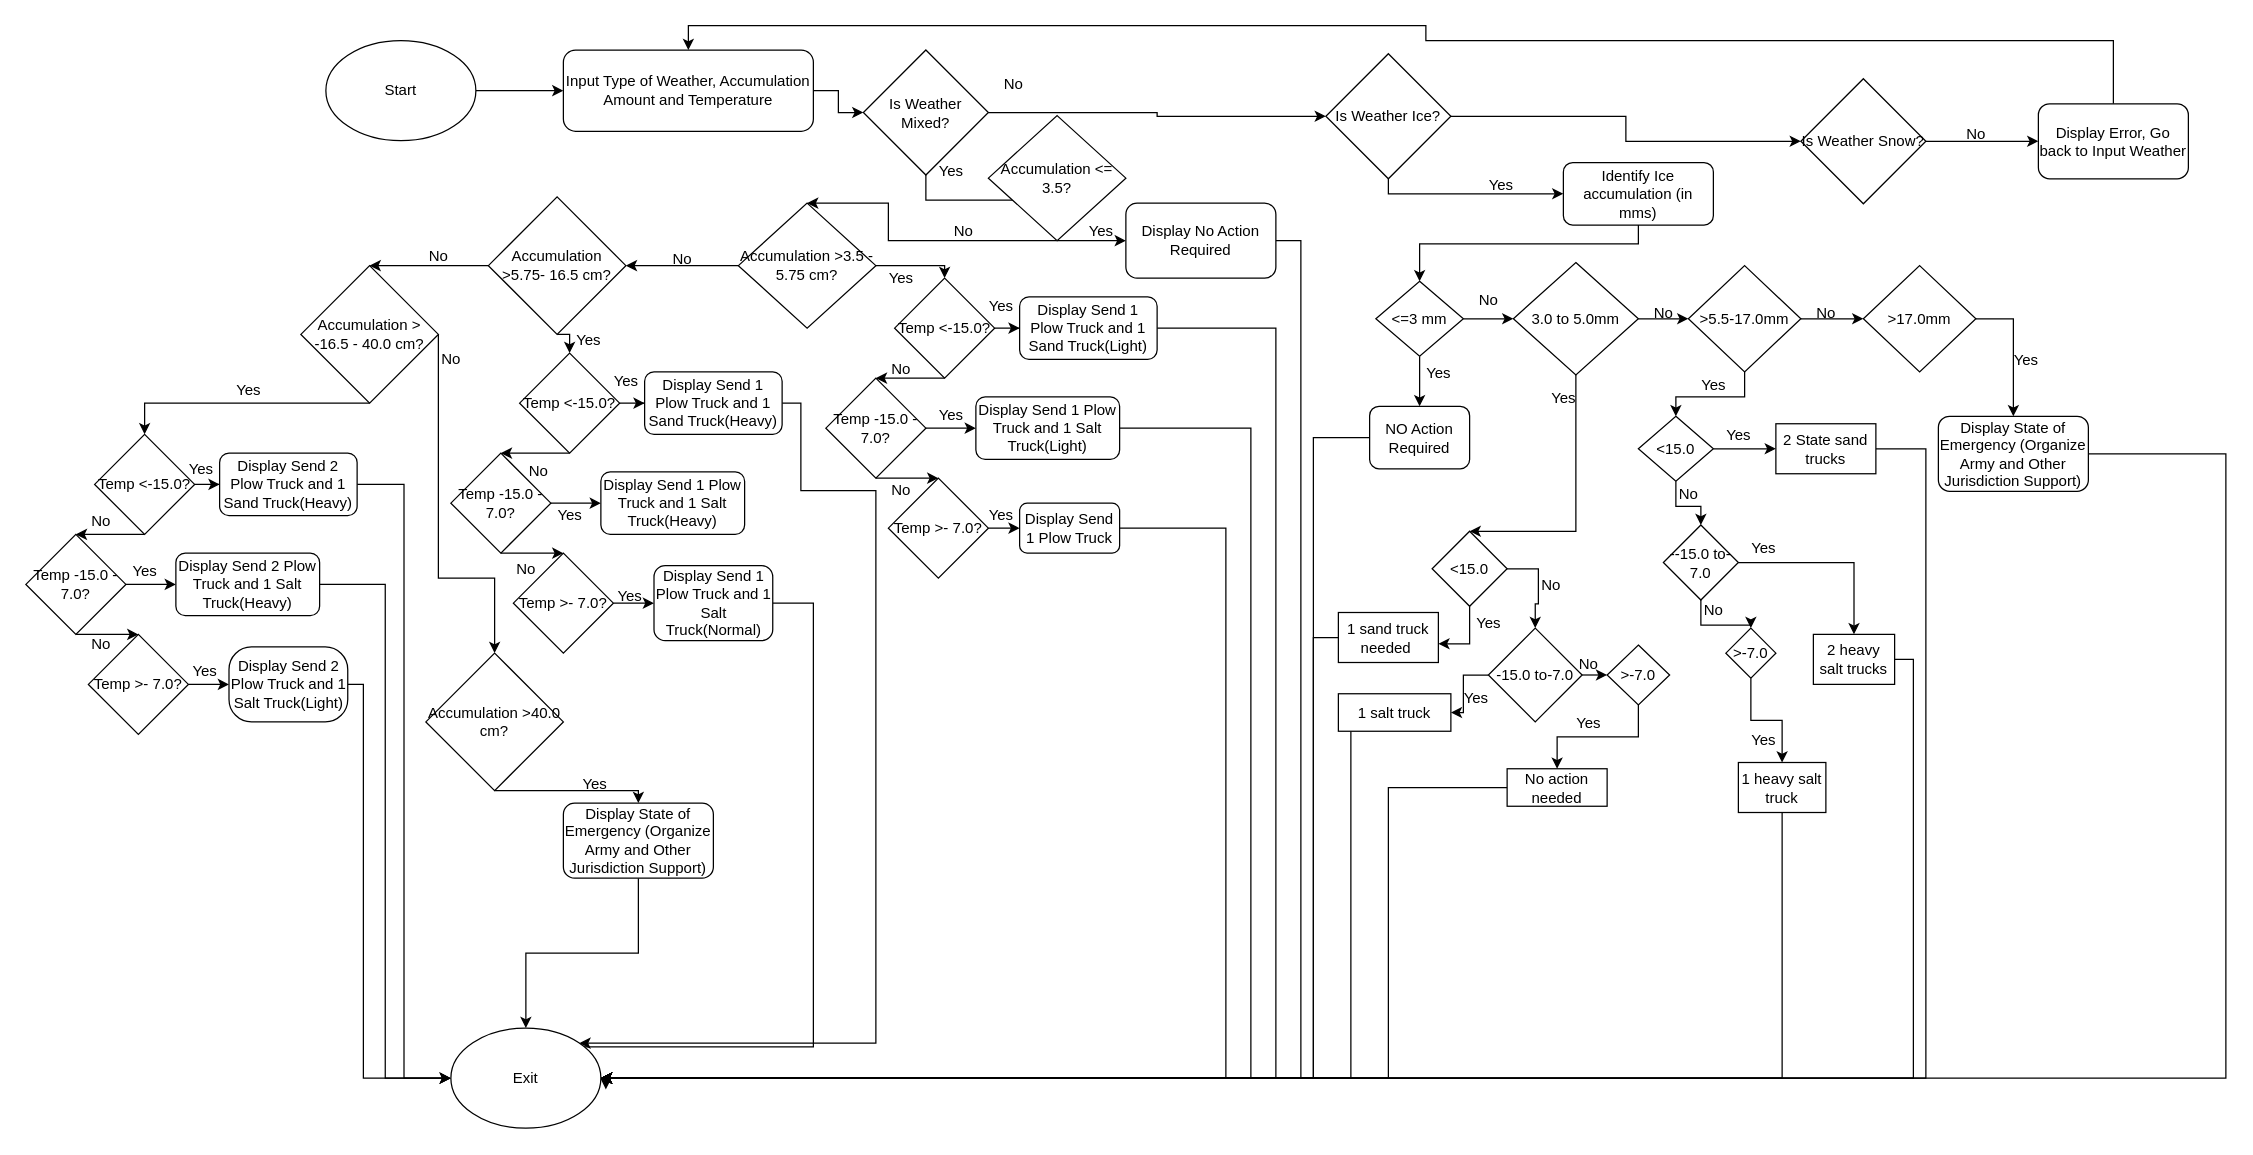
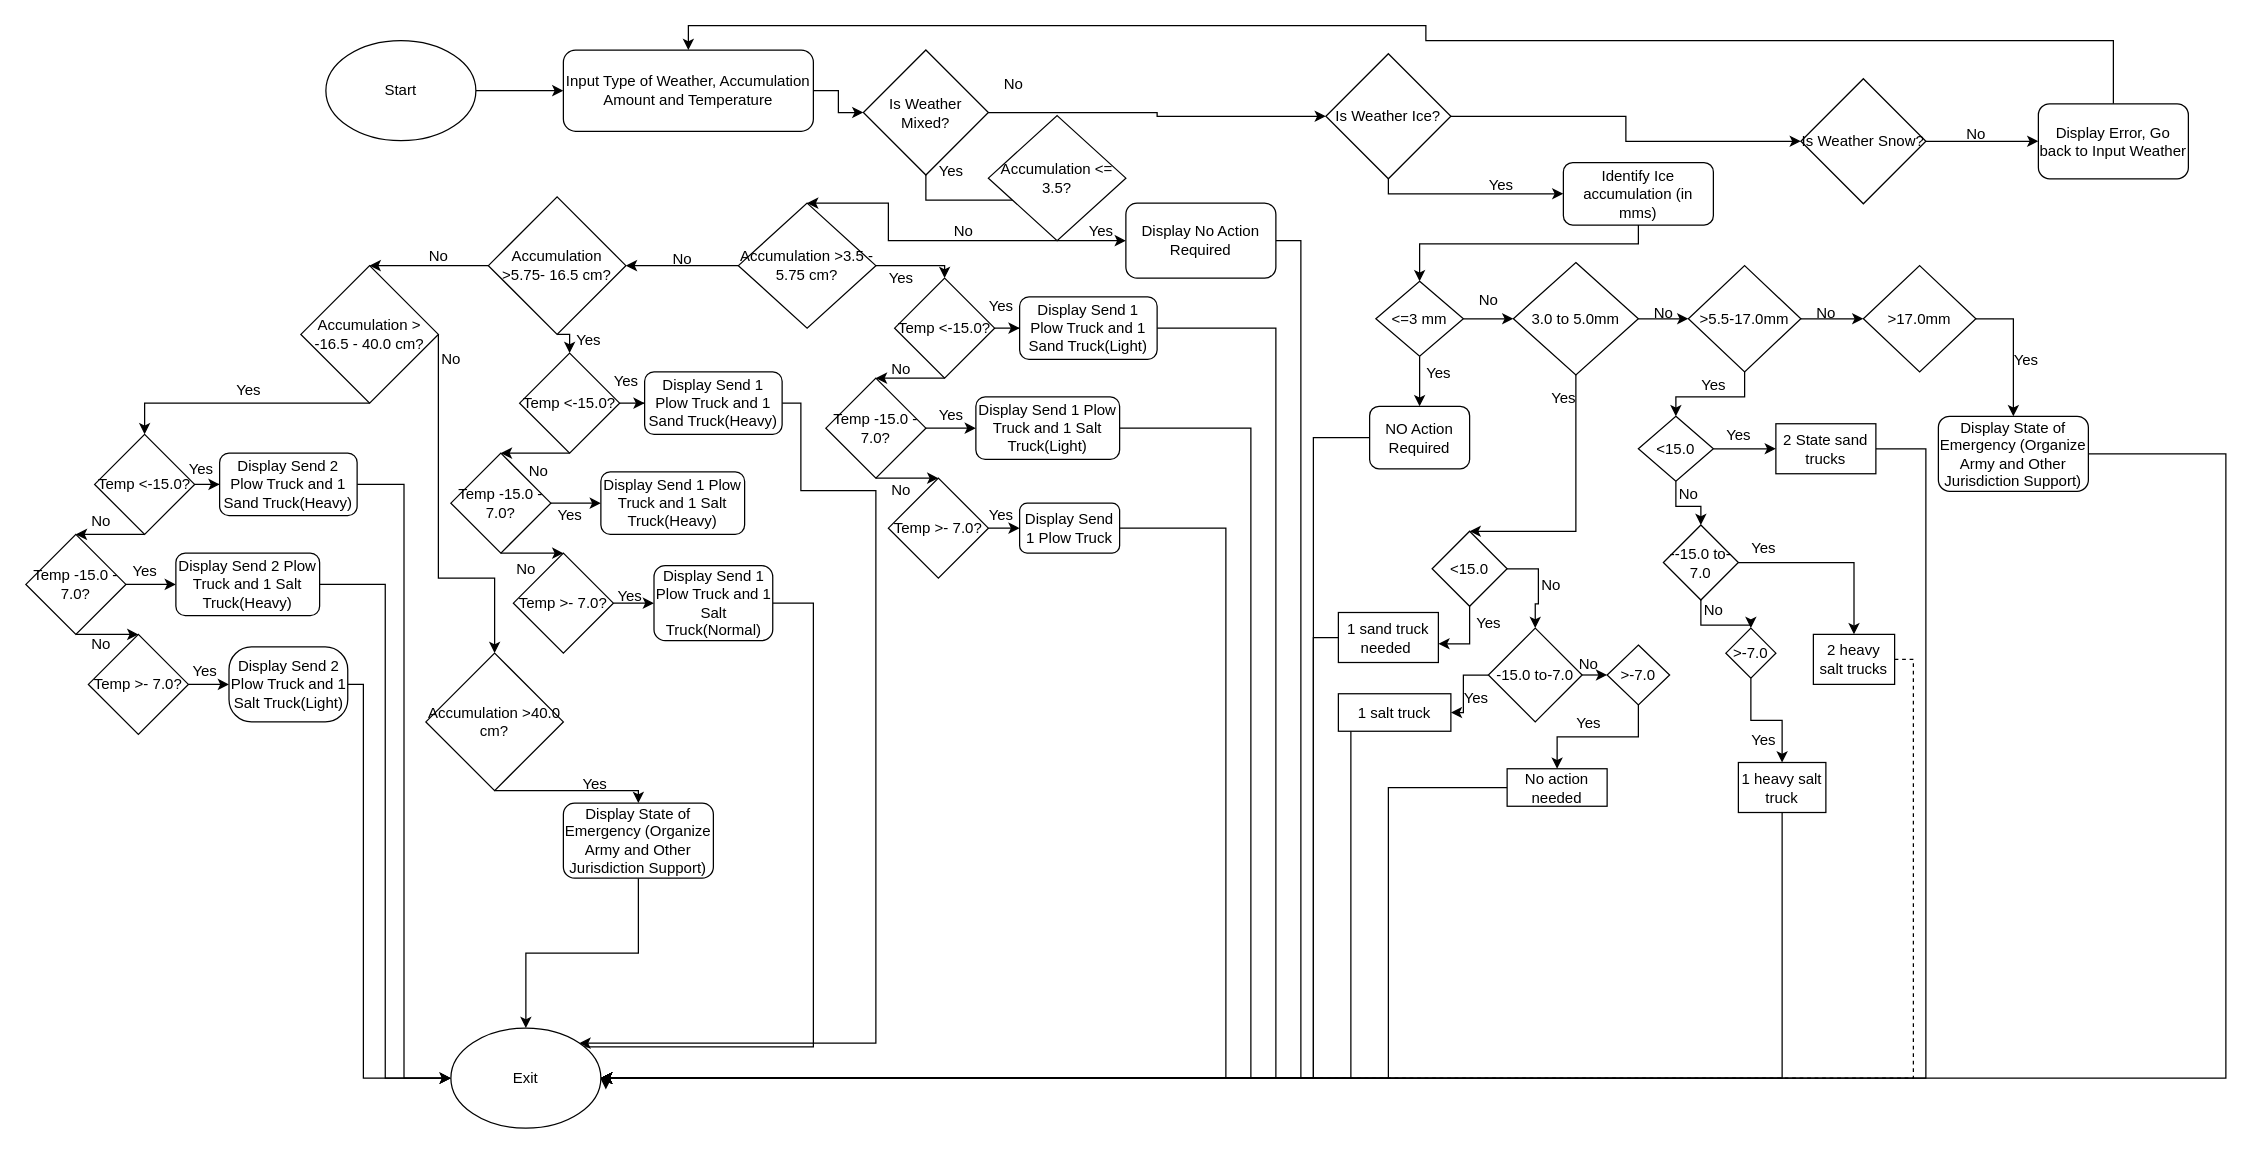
edge "2 heavy salt trucks" -> "Exit": style solid -> dashed
